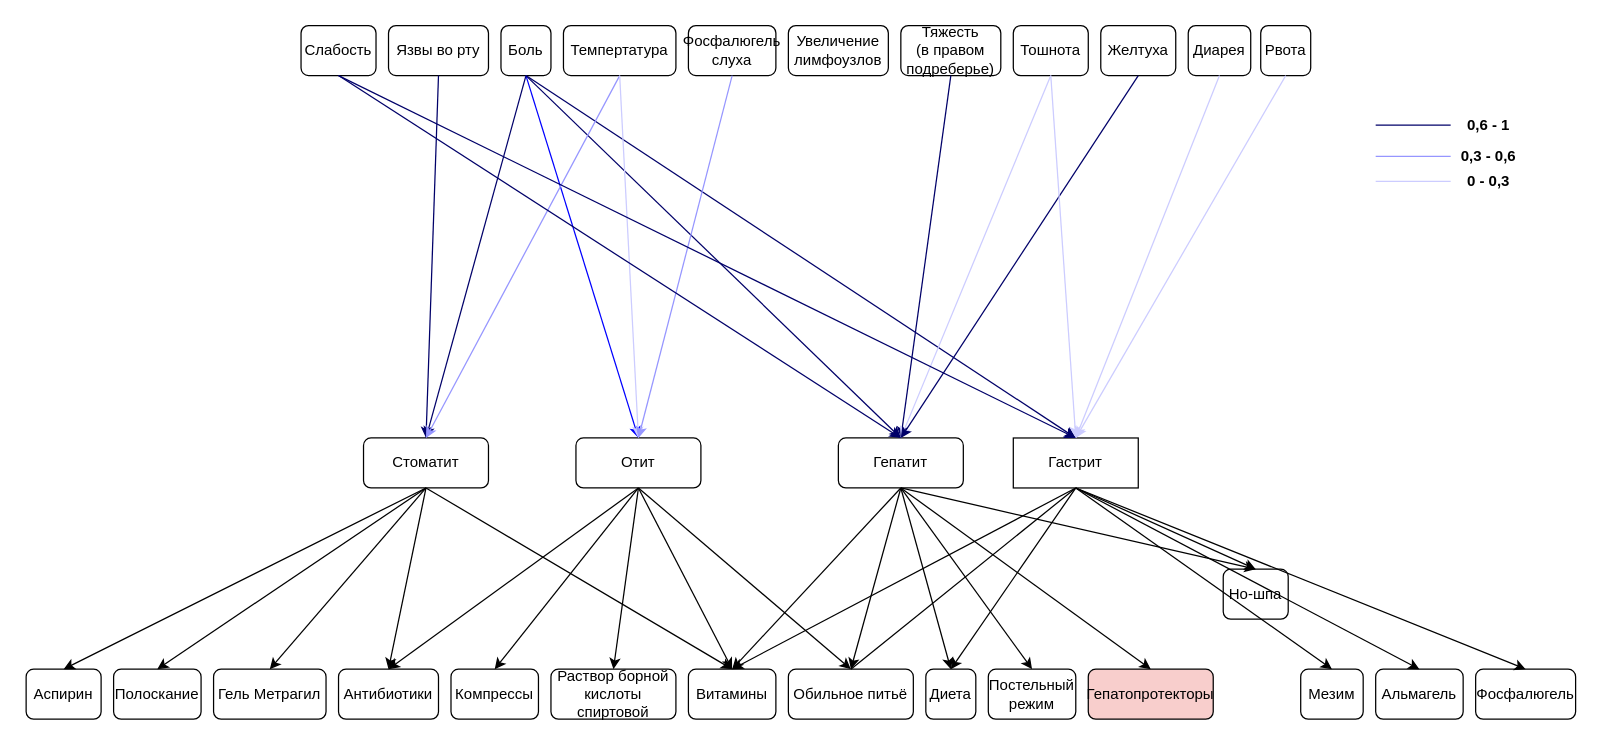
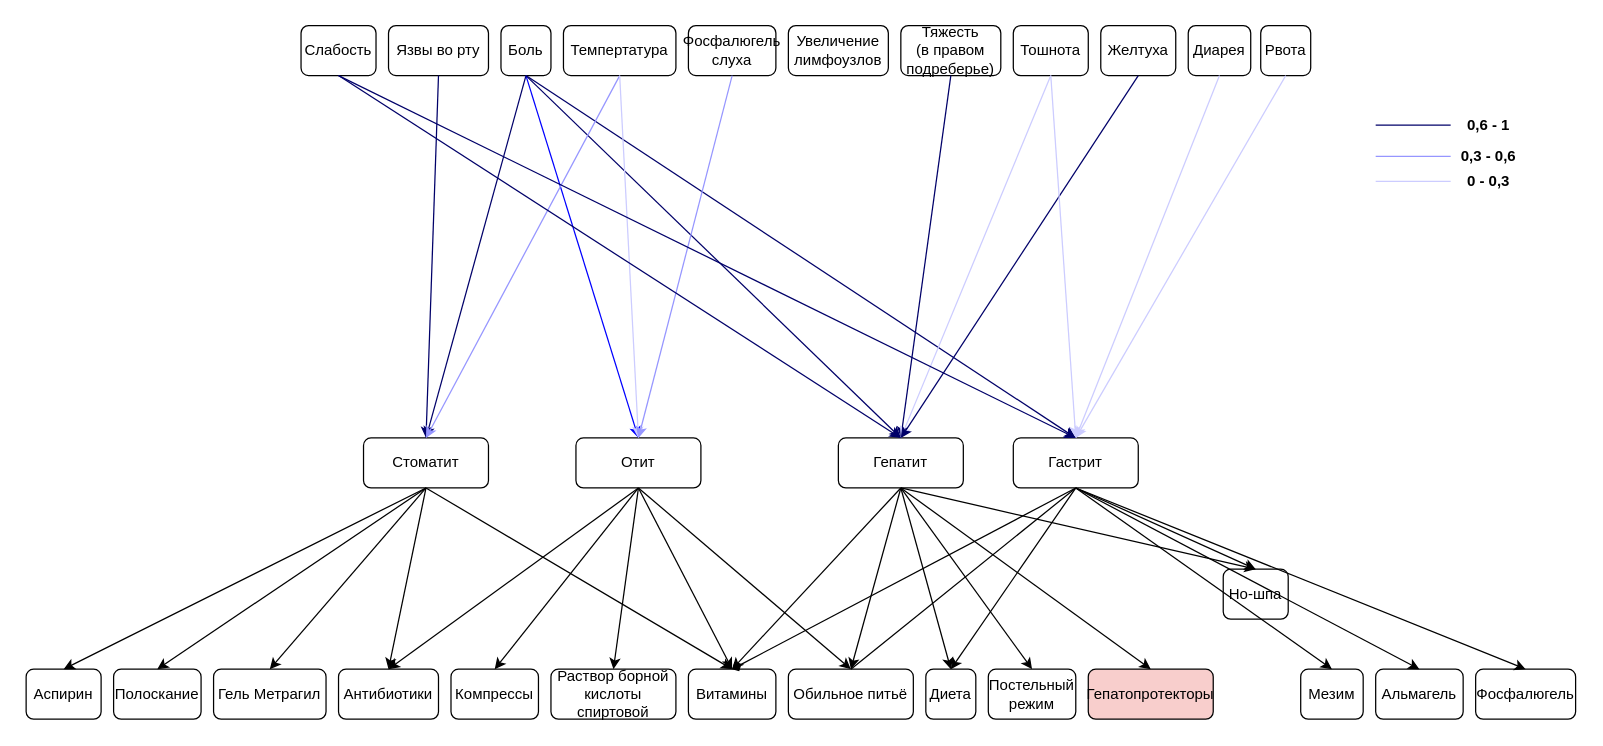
node "Гастрит": shape rectangle -> rounded rectangle
edge "Гастрит" -> "Витамины": arrowhead classic -> diamond
